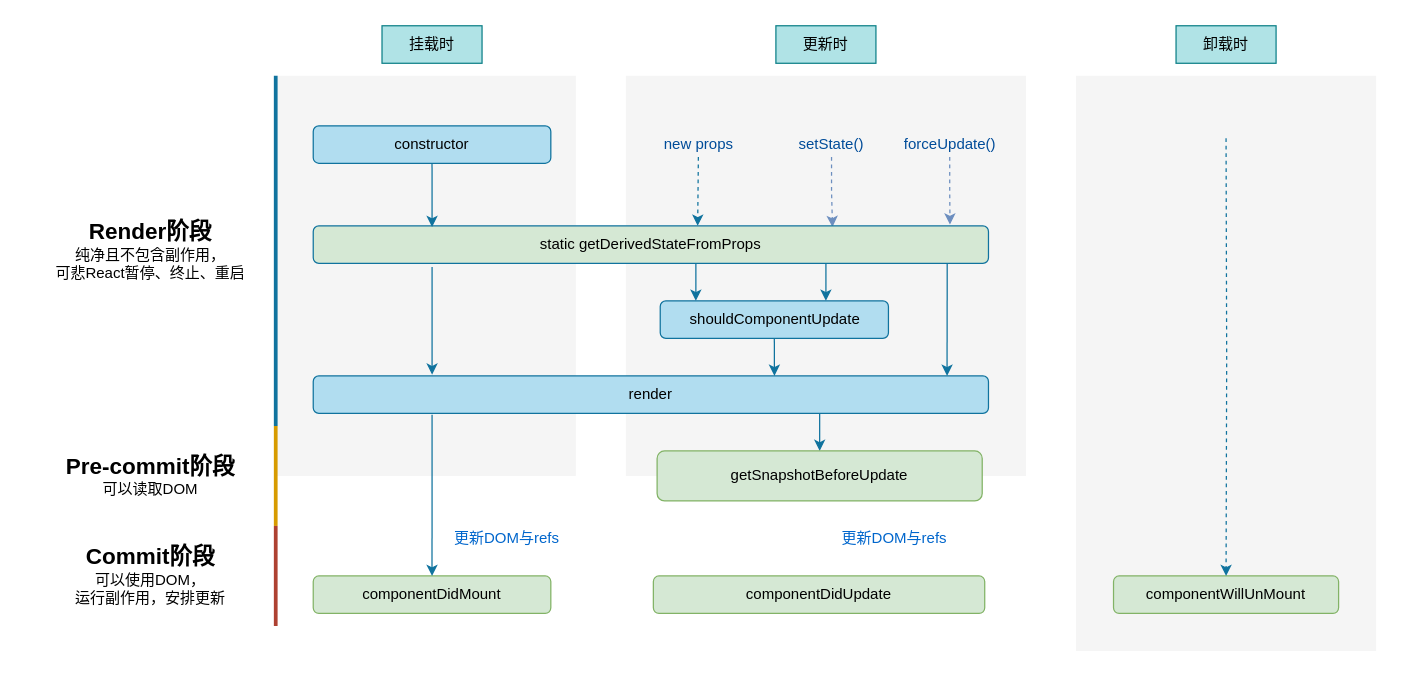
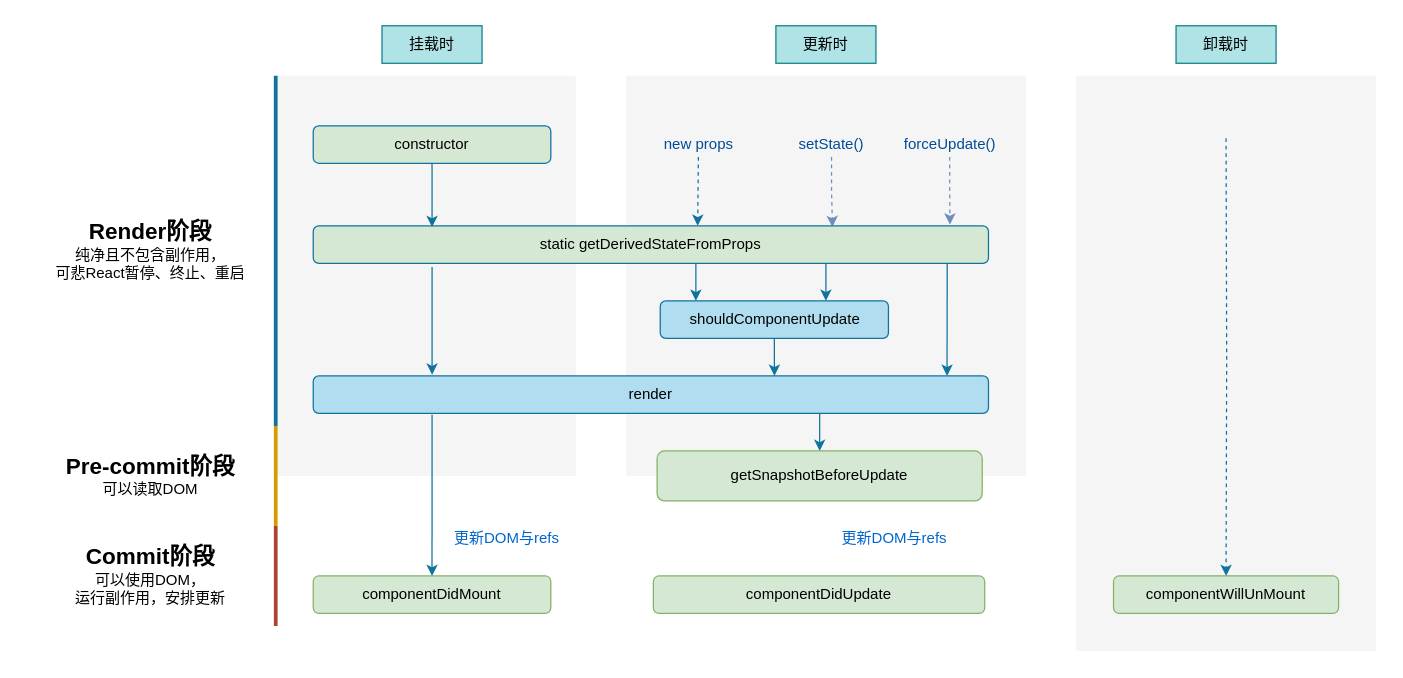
node "constructor": fillcolor #b1ddf0 -> #d5e8d4
